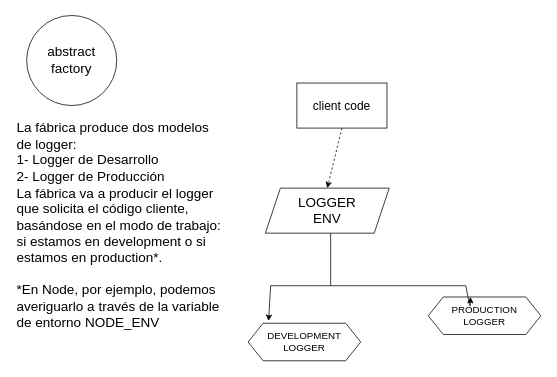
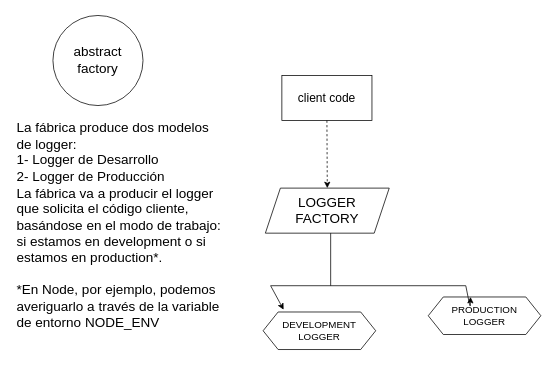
node "abstractfactory": moved (72, 60) -> (98, 60)
node "client code": moved (342, 105) -> (327, 98)
node "LOGGER ENV": label "LOGGER ENV" -> "LOGGER FACTORY"
node "DEVELOPMENTLOGGER": moved (304, 342) -> (319, 330)
